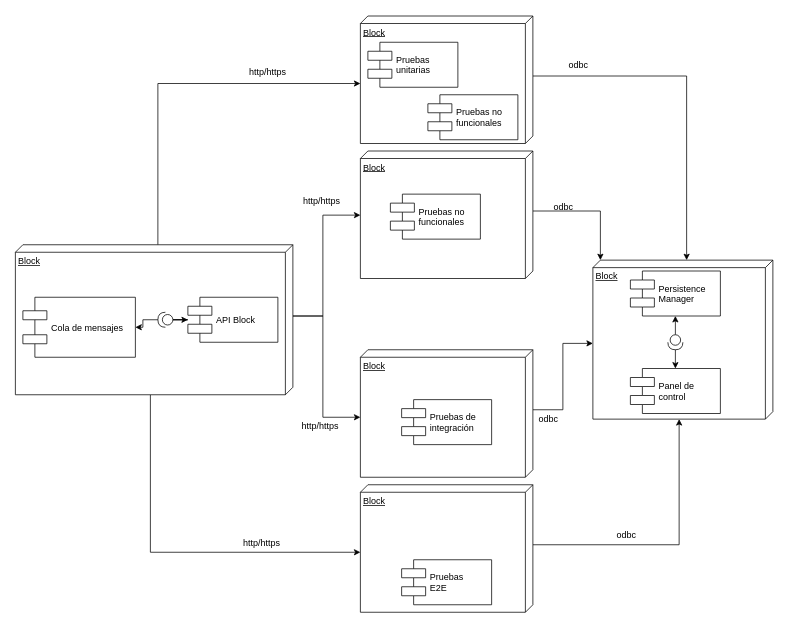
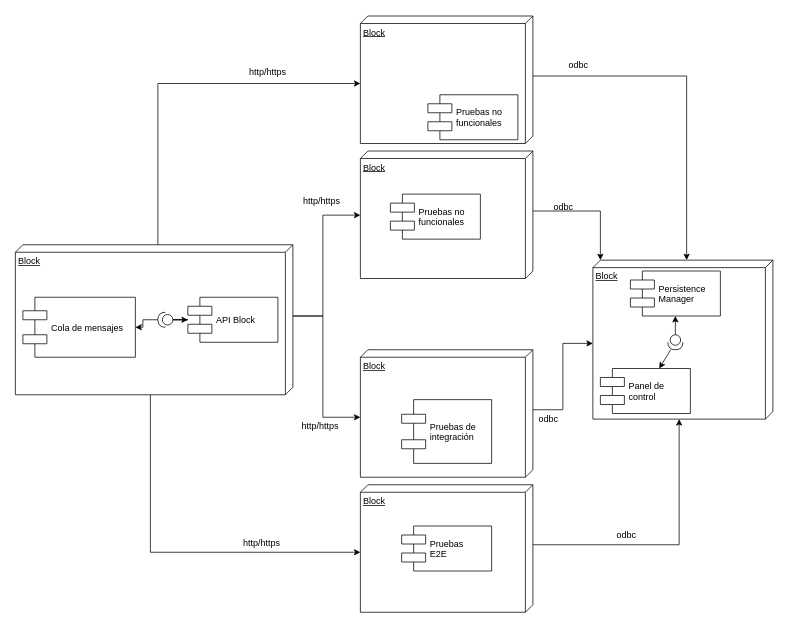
node "Pruebas unitarias": removed
node "Panel de control": moved (675, 391) -> (645, 391)
node "Pruebas de integración": size 90x45 -> 90x64
node "Pruebas E2E": moved (447, 582) -> (447, 548)
